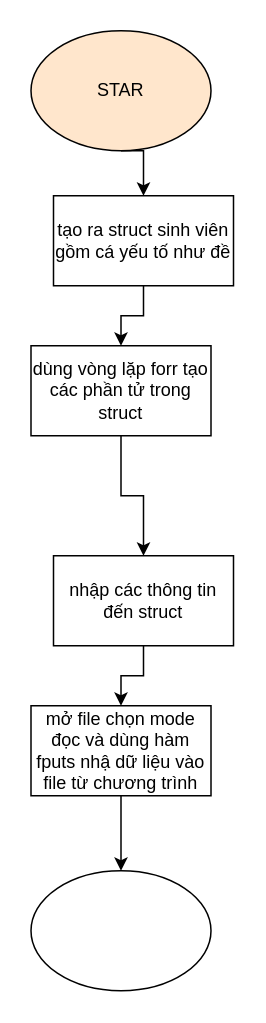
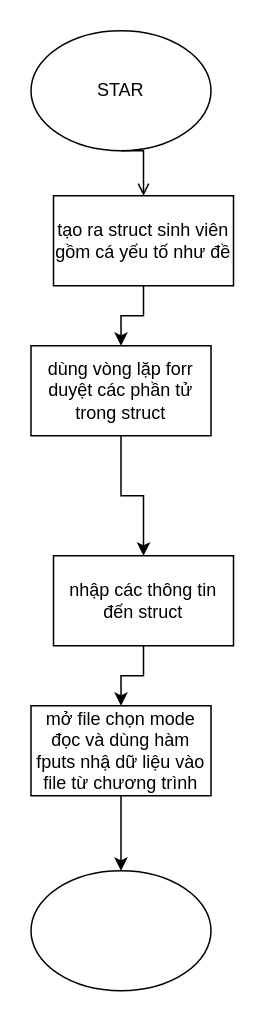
node "STAR": fillcolor #ffe6cc -> #ffffff
edge "STAR" -> "tạo ra struct sinh viên gồm cá yếu tố như đề": arrowhead classic -> open
node "dùng vòng lặp forr tạo các phần tử trong struct": label "dùng vòng lặp forr tạo các phần tử trong struct" -> "dùng vòng lặp forr duyệt các phần tử trong struct"
